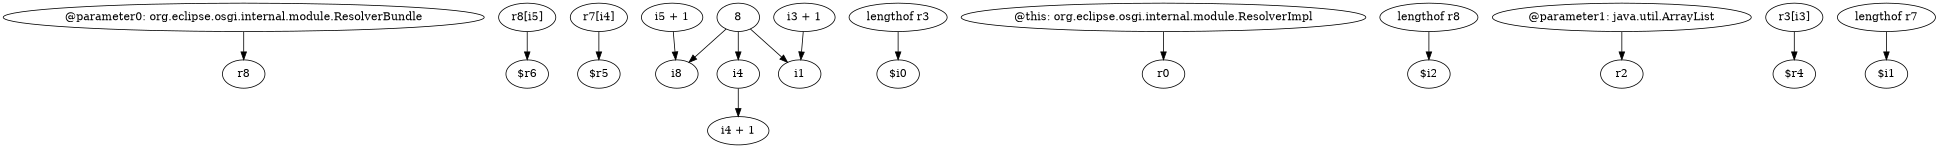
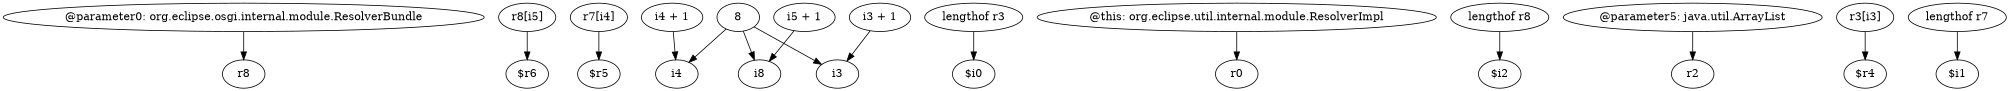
node "@this: org.eclipse.osgi.internal.module.ResolverImpl": label "@this: org.eclipse.osgi.internal.module.ResolverImpl" -> "@this: org.eclipse.util.internal.module.ResolverImpl"
node "@parameter1: java.util.ArrayList": label "@parameter1: java.util.ArrayList" -> "@parameter5: java.util.ArrayList"
node "i1": label "i1" -> "i3"
edge "i4" -> "i4 + 1": reversed
